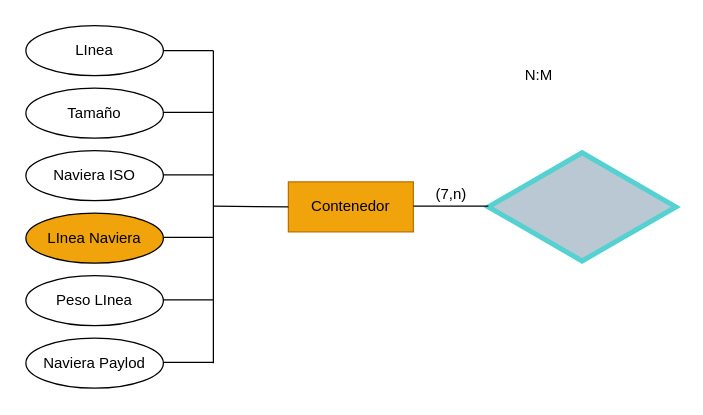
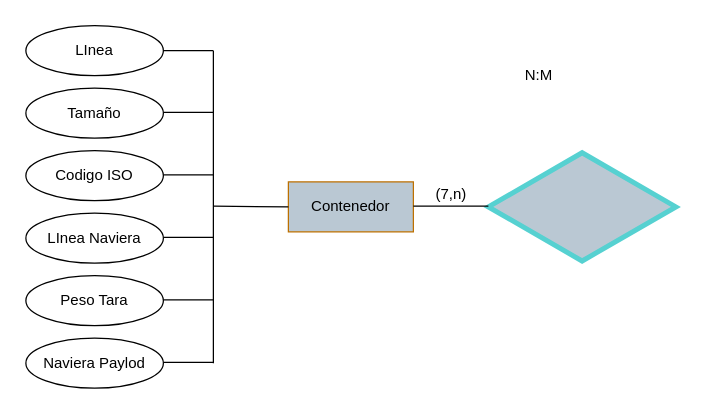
node "Naviera ISO": label "Naviera ISO" -> "Codigo ISO"
node "Contenedor": fillcolor #f0a30a -> #bac8d3
node "LInea Naviera": fillcolor #f0a30a -> #ffffff
node "Peso LInea": label "Peso LInea" -> "Peso Tara"
